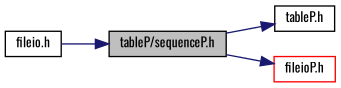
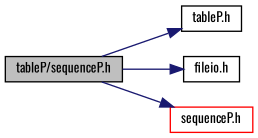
edge "fileio.h" -> "tableP/sequenceP.h": reversed
node "fileioP.h": label "fileioP.h" -> "sequenceP.h"
